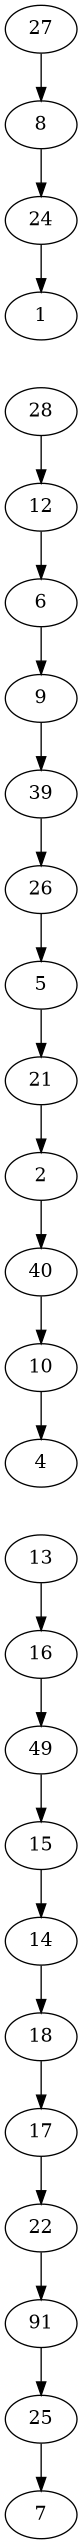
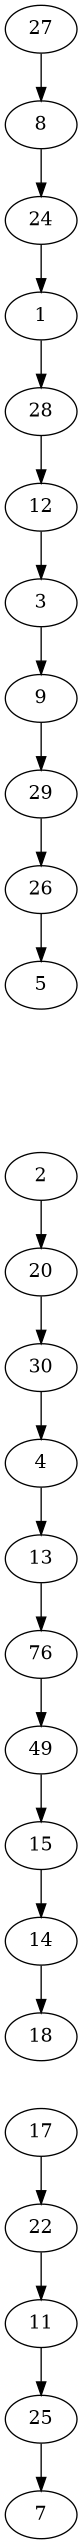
edge "1" -> "28": added
node "6": label "6" -> "3"
node "39": label "39" -> "29"
node "21": removed
node "40": label "40" -> "20"
node "10": label "10" -> "30"
edge "4" -> "13": added
node "16": label "16" -> "76"
edge "18" -> "17": removed
node "91": label "91" -> "11"
